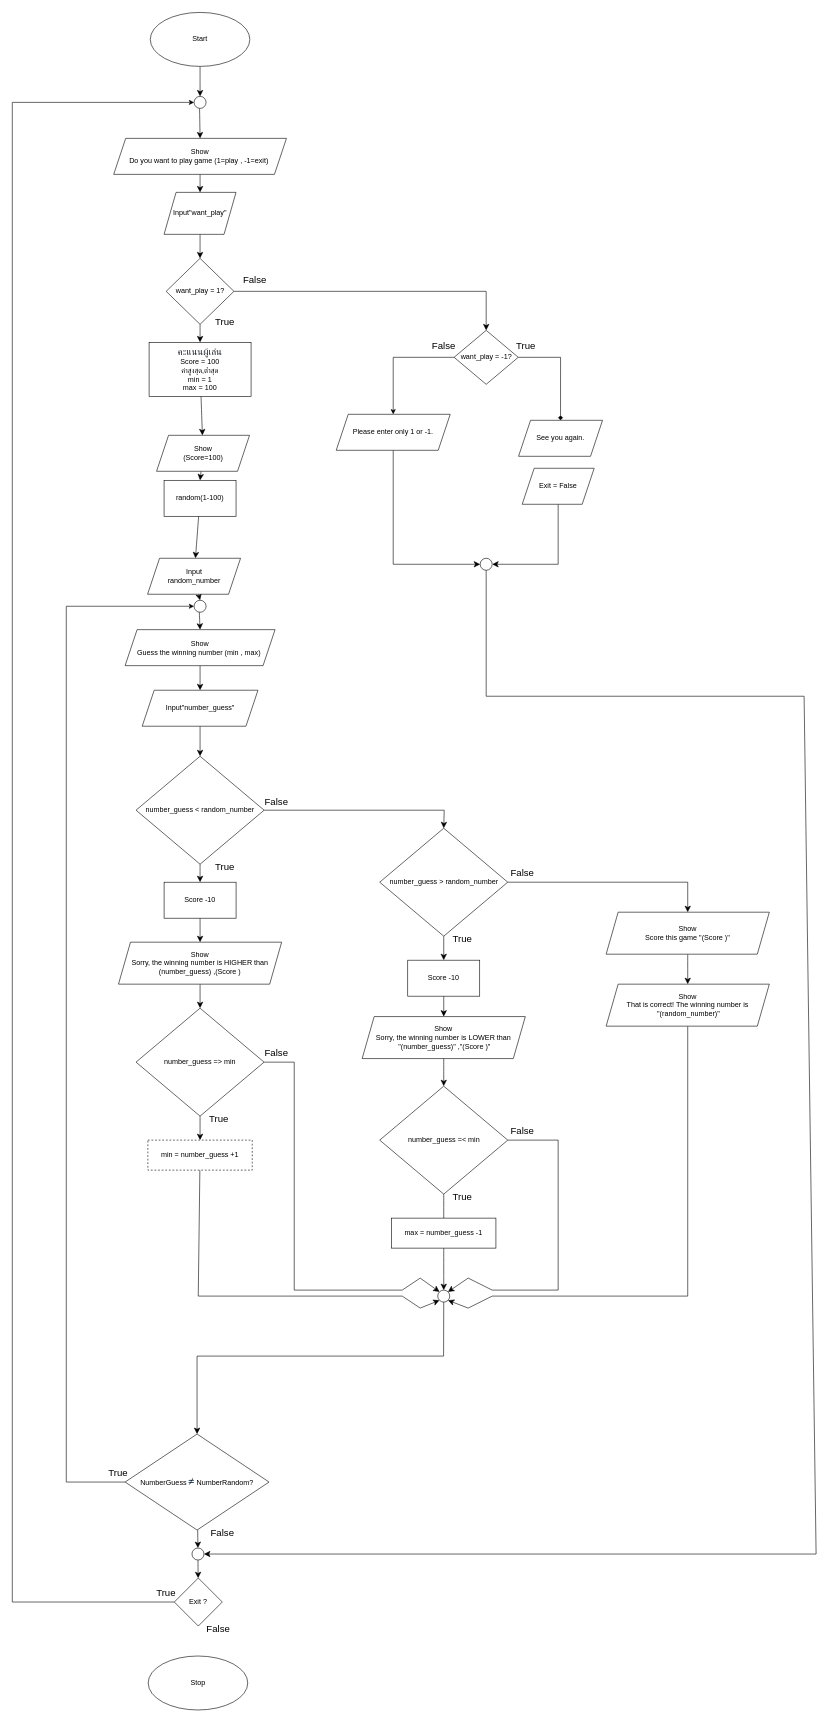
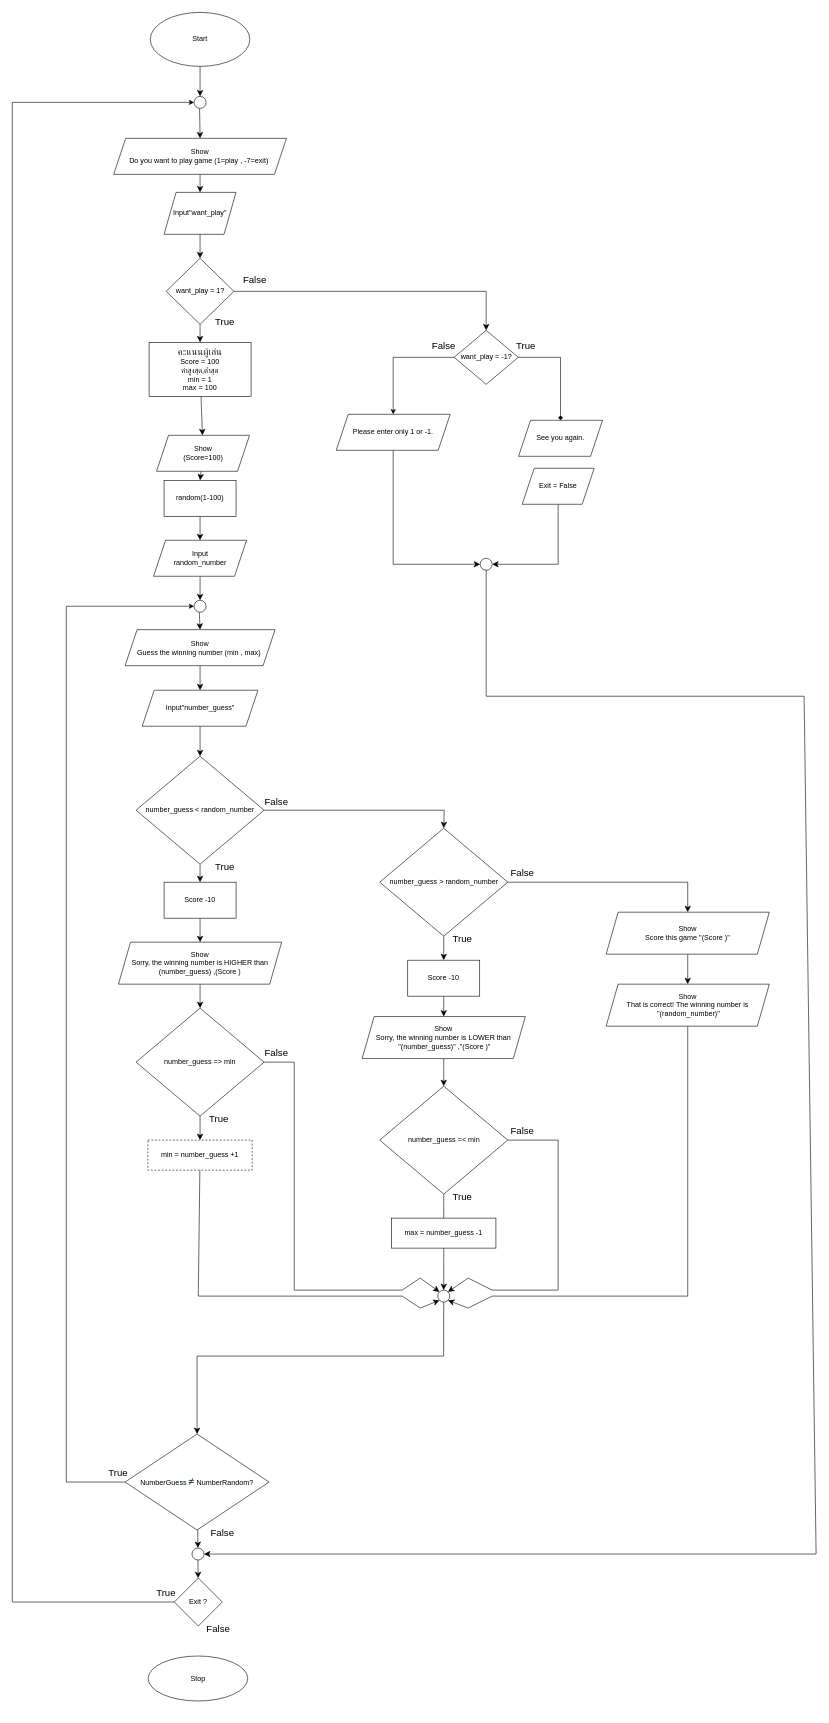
node "Show Do you want to play game (1=play , -1=exit)": label "Show Do you want to play game (1=play , -1=exit)" -> "Show Do you want to play game (1=play , -7=exit)"
node "Input random_number": moved (194, 576) -> (200, 558)
node "Stop": size 100x54 -> 100x45
